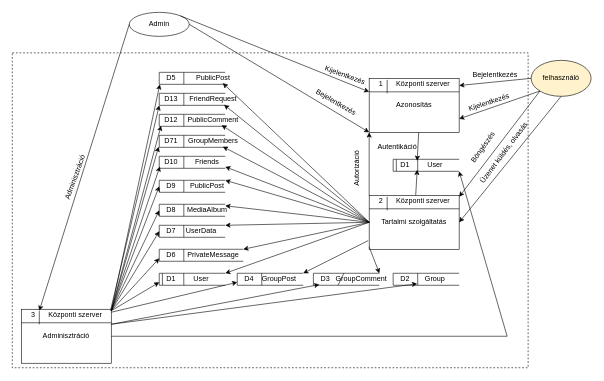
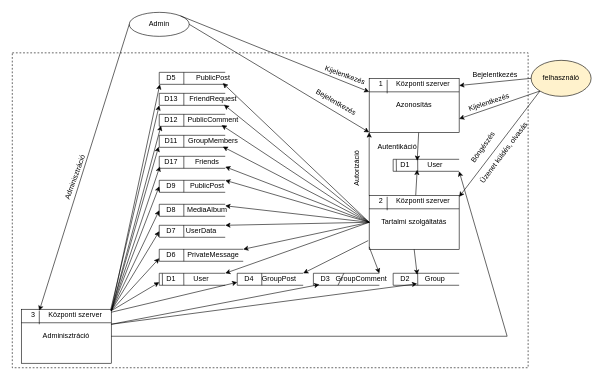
node "D71": label "D71" -> "D11"
edge "felhasználó" -> "Tartalmi szolgáltatás": removed
node "D10": label "D10" -> "D17"
edge "Tartalmi szolgáltatás" -> "Group": added
